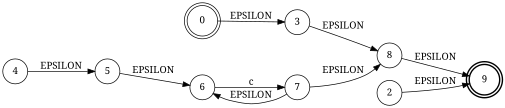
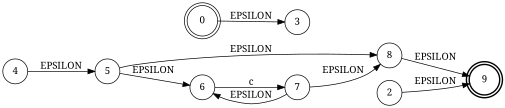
edge "3" -> "8": now "5" -> "8"
